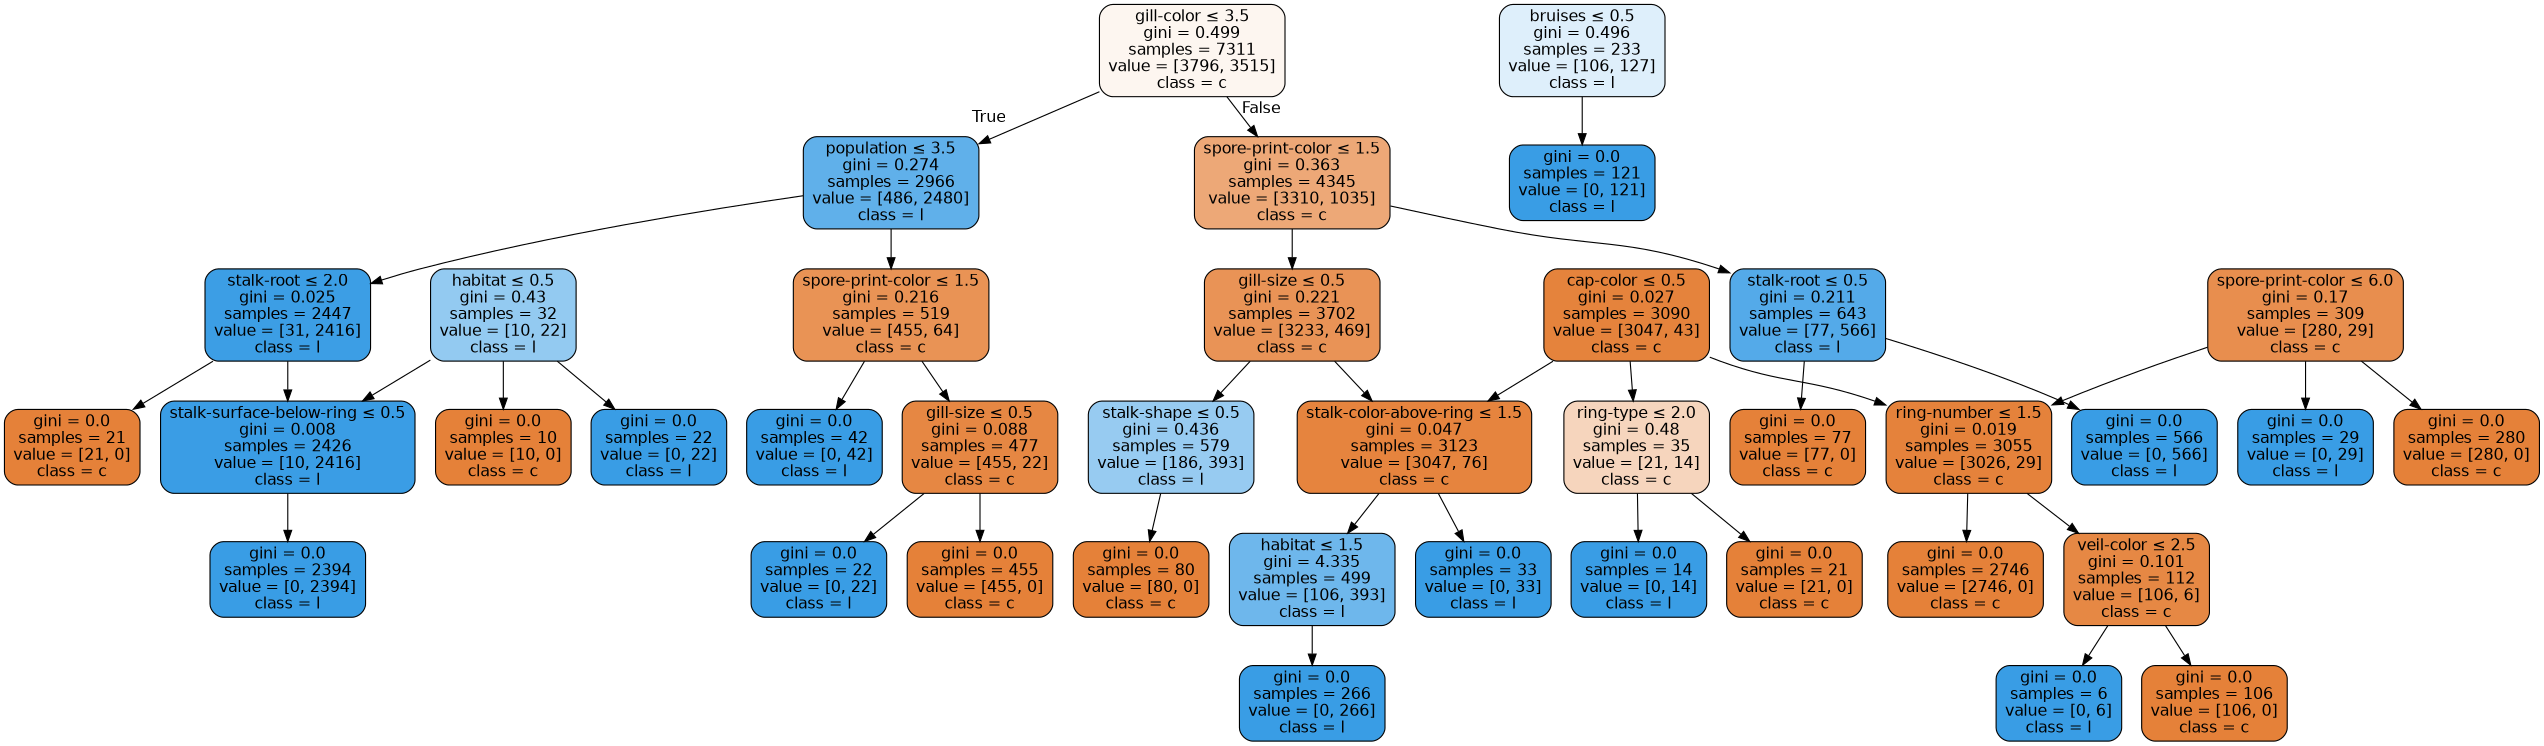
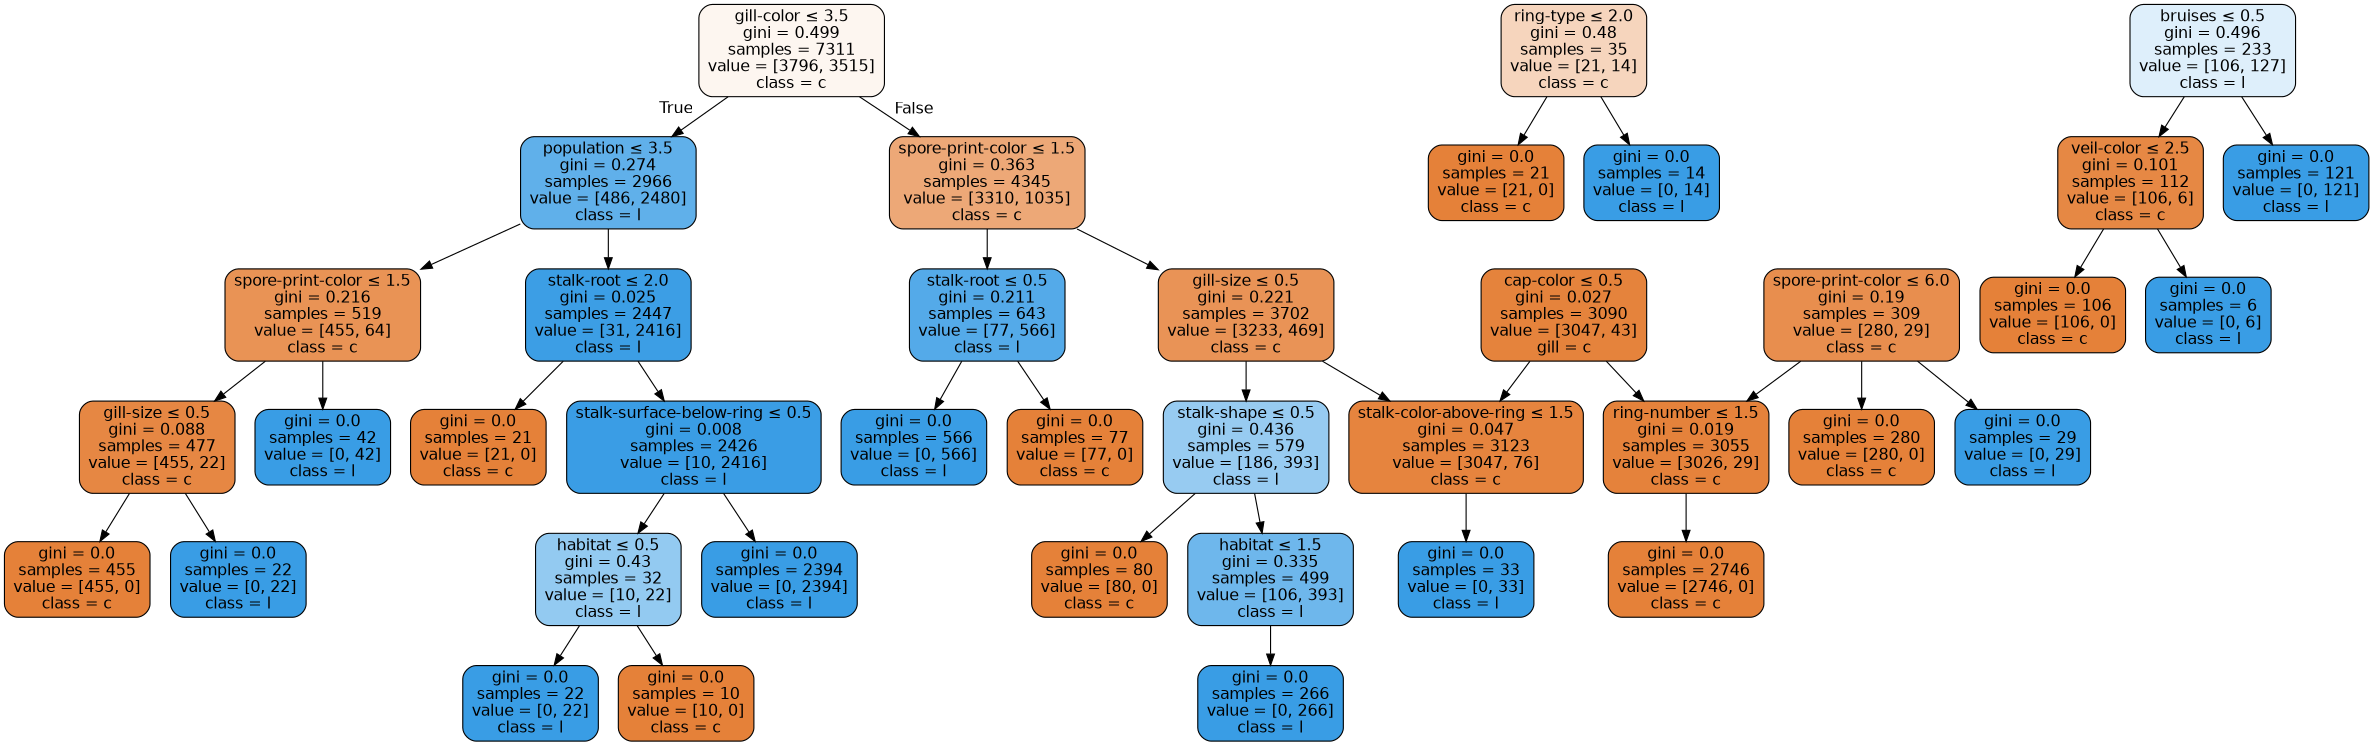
node "spore-print-color ≤ 6.0": text "gini = 0.17" -> "gini = 0.19"
node "cap-color ≤ 0.5": text "class = c" -> "gill = c"
edge "cap-color ≤ 0.5" -> "ring-type ≤ 2.0": removed
edge "habitat ≤ 0.5" -> "stalk-surface-below-ring ≤ 0.5": reversed
edge "stalk-color-above-ring ≤ 1.5" -> "habitat ≤ 1.5": now "stalk-shape ≤ 0.5" -> "habitat ≤ 1.5"
edge "ring-number ≤ 1.5" -> "veil-color ≤ 2.5": now "bruises ≤ 0.5" -> "veil-color ≤ 2.5"
node "habitat ≤ 1.5": text "gini = 4.335" -> "gini = 0.335"
